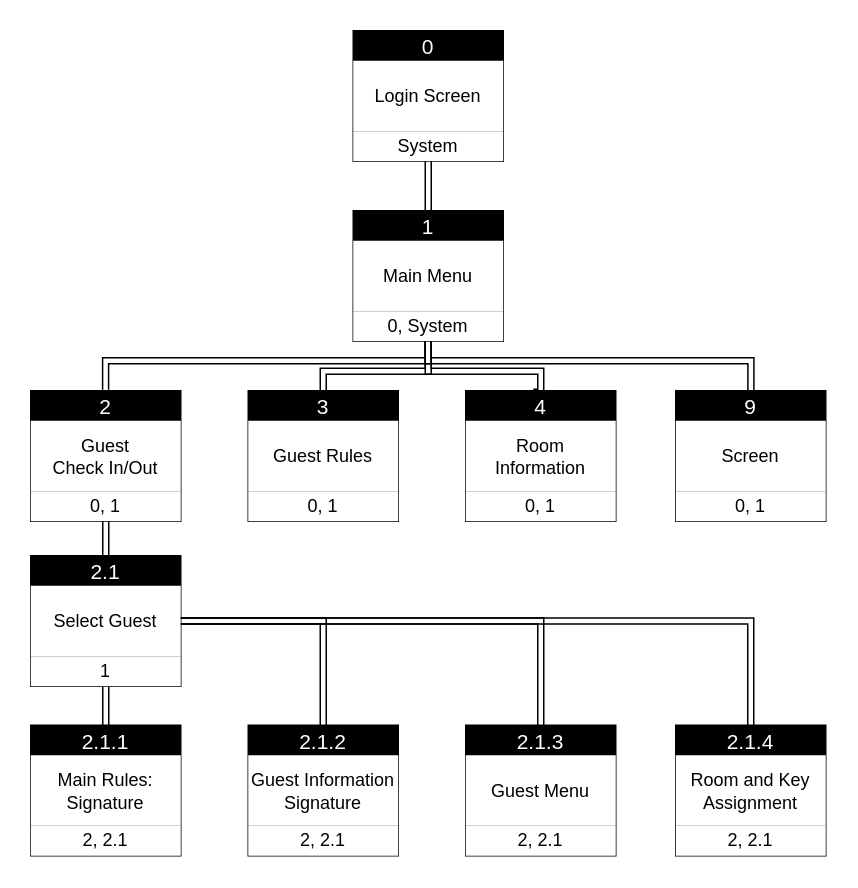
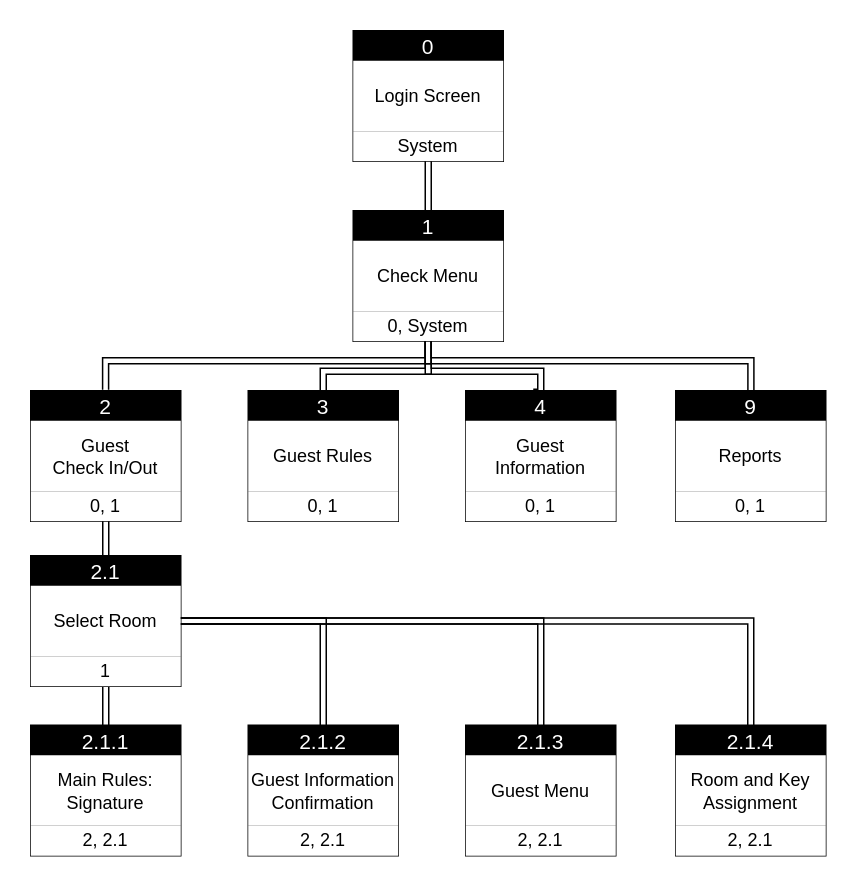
node "Main Menu": label "Main Menu" -> "Check Menu"
node "Room Information": label "Room Information" -> "Guest Information"
node "Screen": label "Screen" -> "Reports"
node "Select Guest": label "Select Guest" -> "Select Room"
node "Guest Information Signature": label "Guest Information Signature" -> "Guest Information Confirmation"
